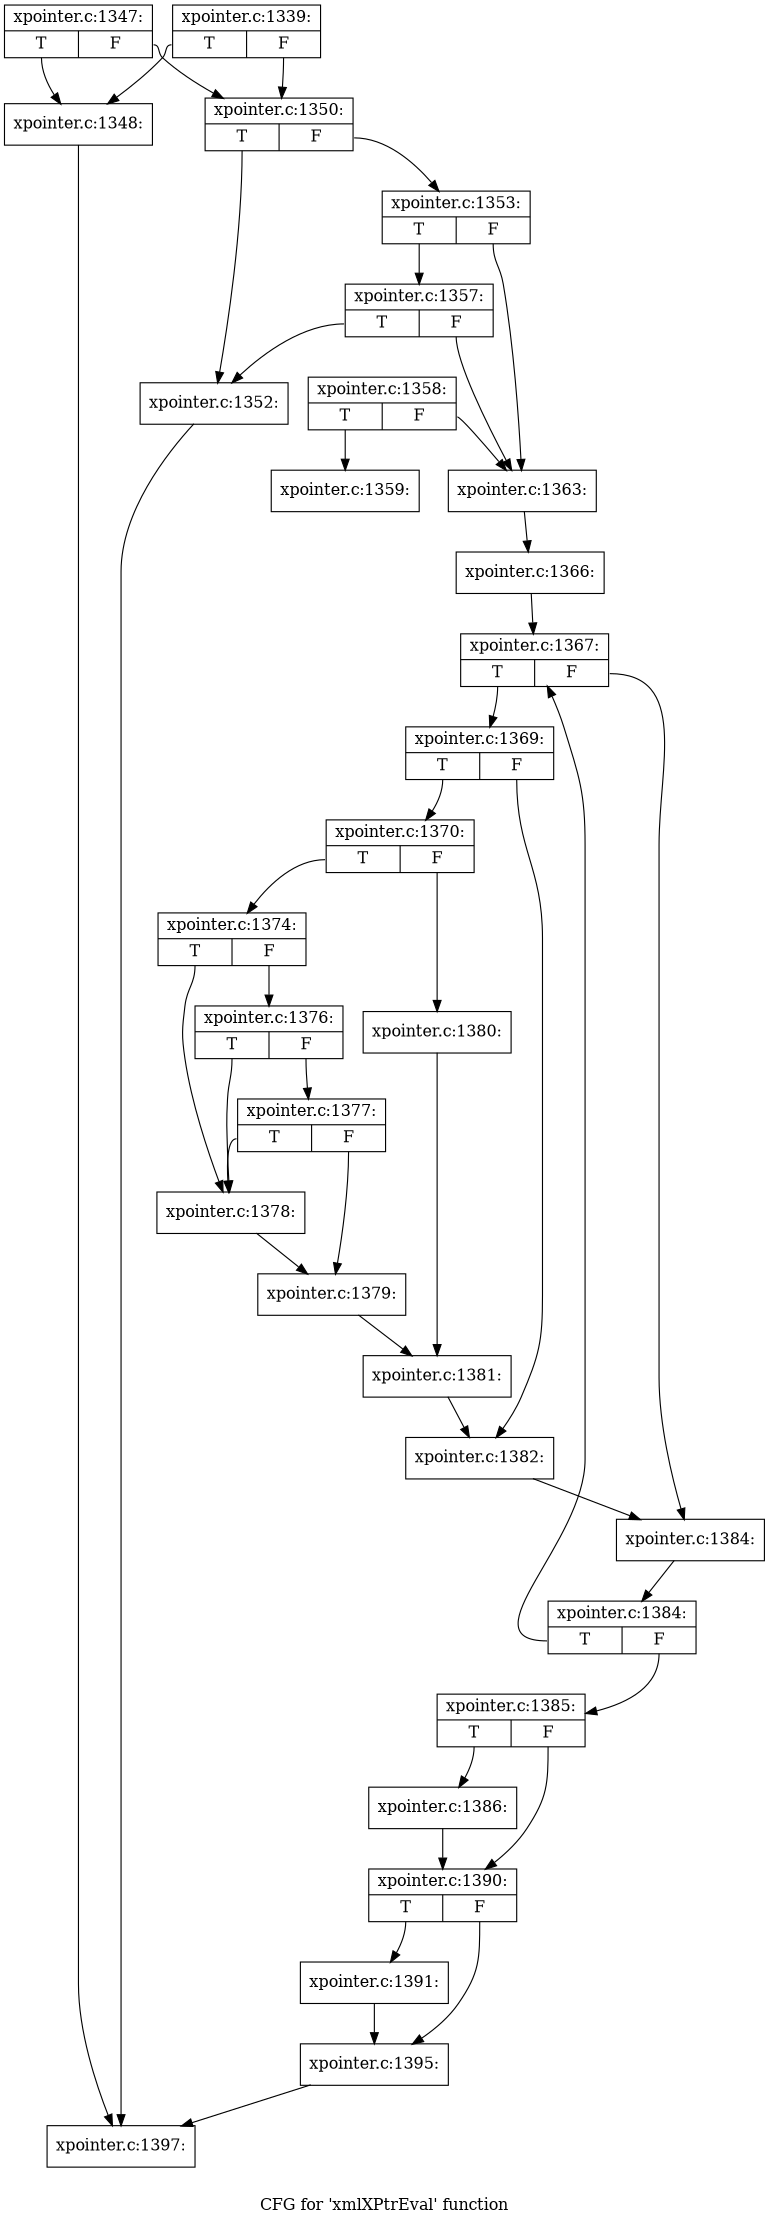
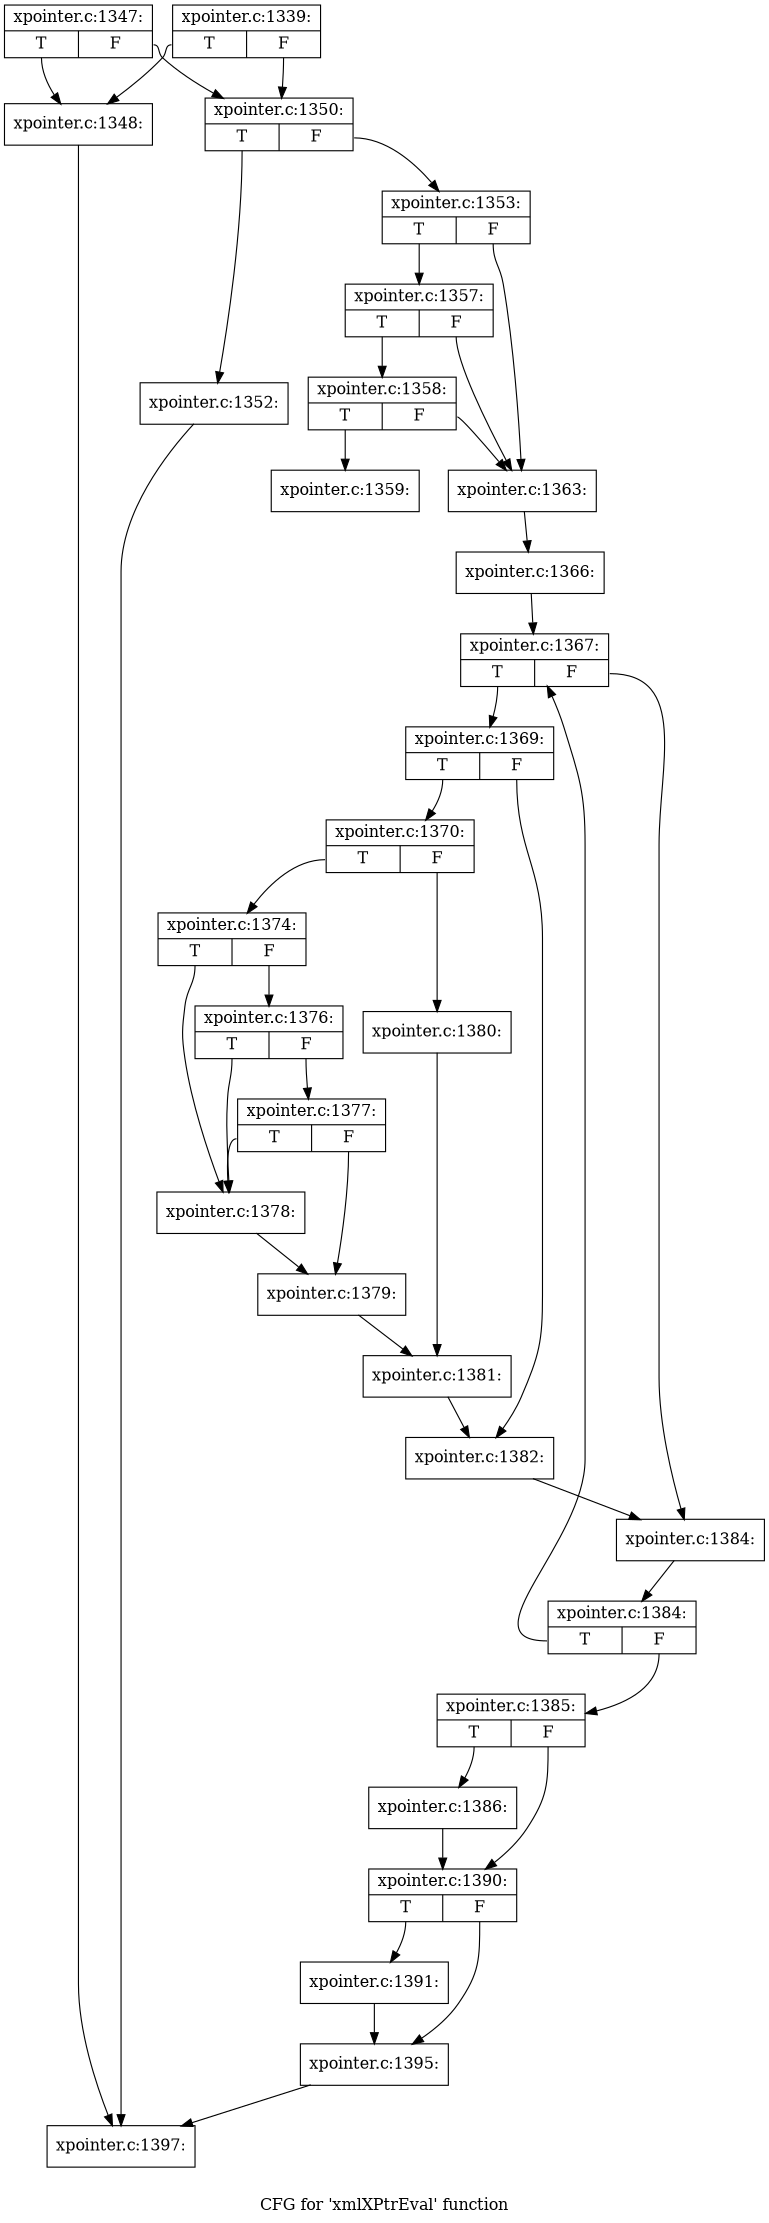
edge "xpointer.c:1357:" -> "xpointer.c:1352:": now "xpointer.c:1357:" -> "xpointer.c:1358:"
